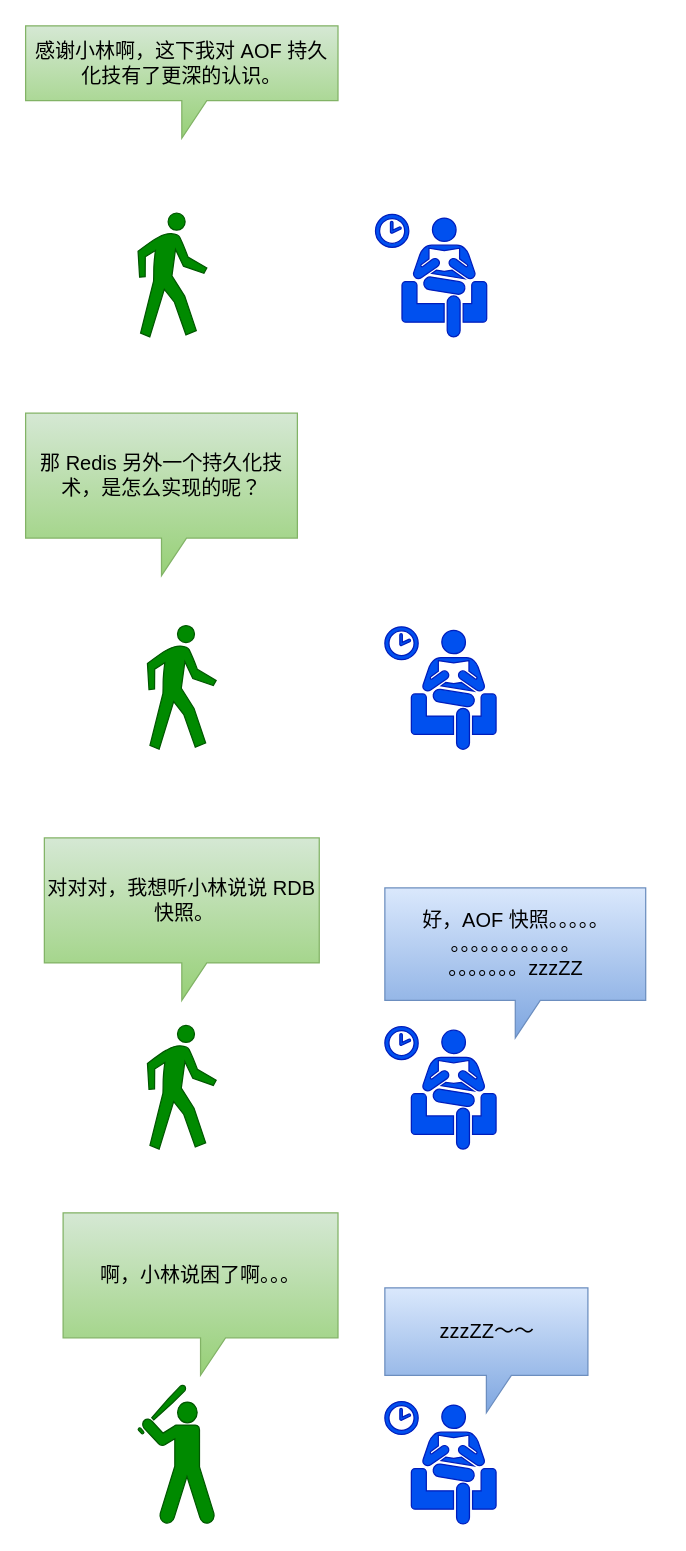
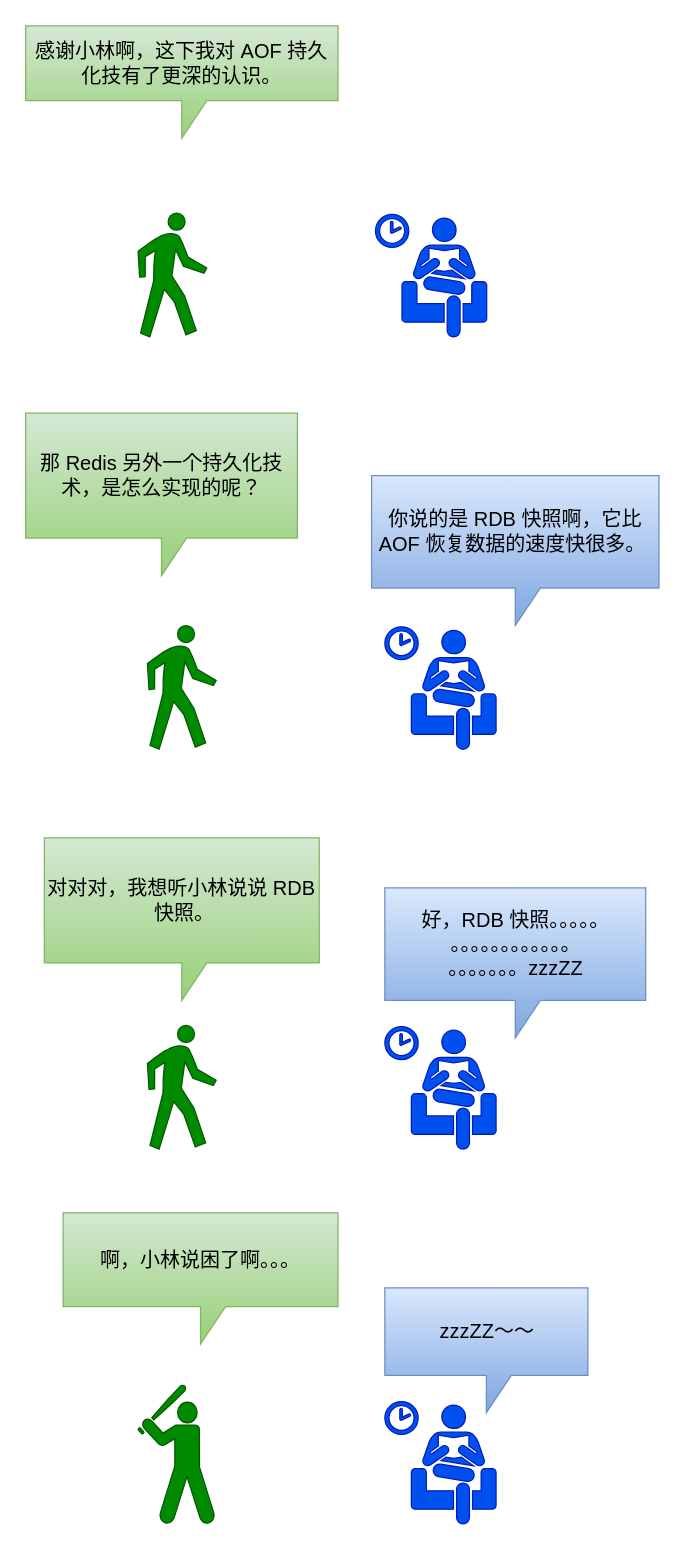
node "你说的是 RDB 快照啊，它比 AOF 恢复数据的速度快很多。": added
node "好，AOF 快照。。。。。 。。。。。。。。。。。。 。。。。。。。zzzZZ": label "好，AOF 快照。。。。。 。。。。。。。。。。。。 。。。。。。。zzzZZ" -> "好，RDB 快照。。。。。 。。。。。。。。。。。。 。。。。。。。zzzZZ"
node "啊，小林说困了啊。。。": size 275x163 -> 275x131
